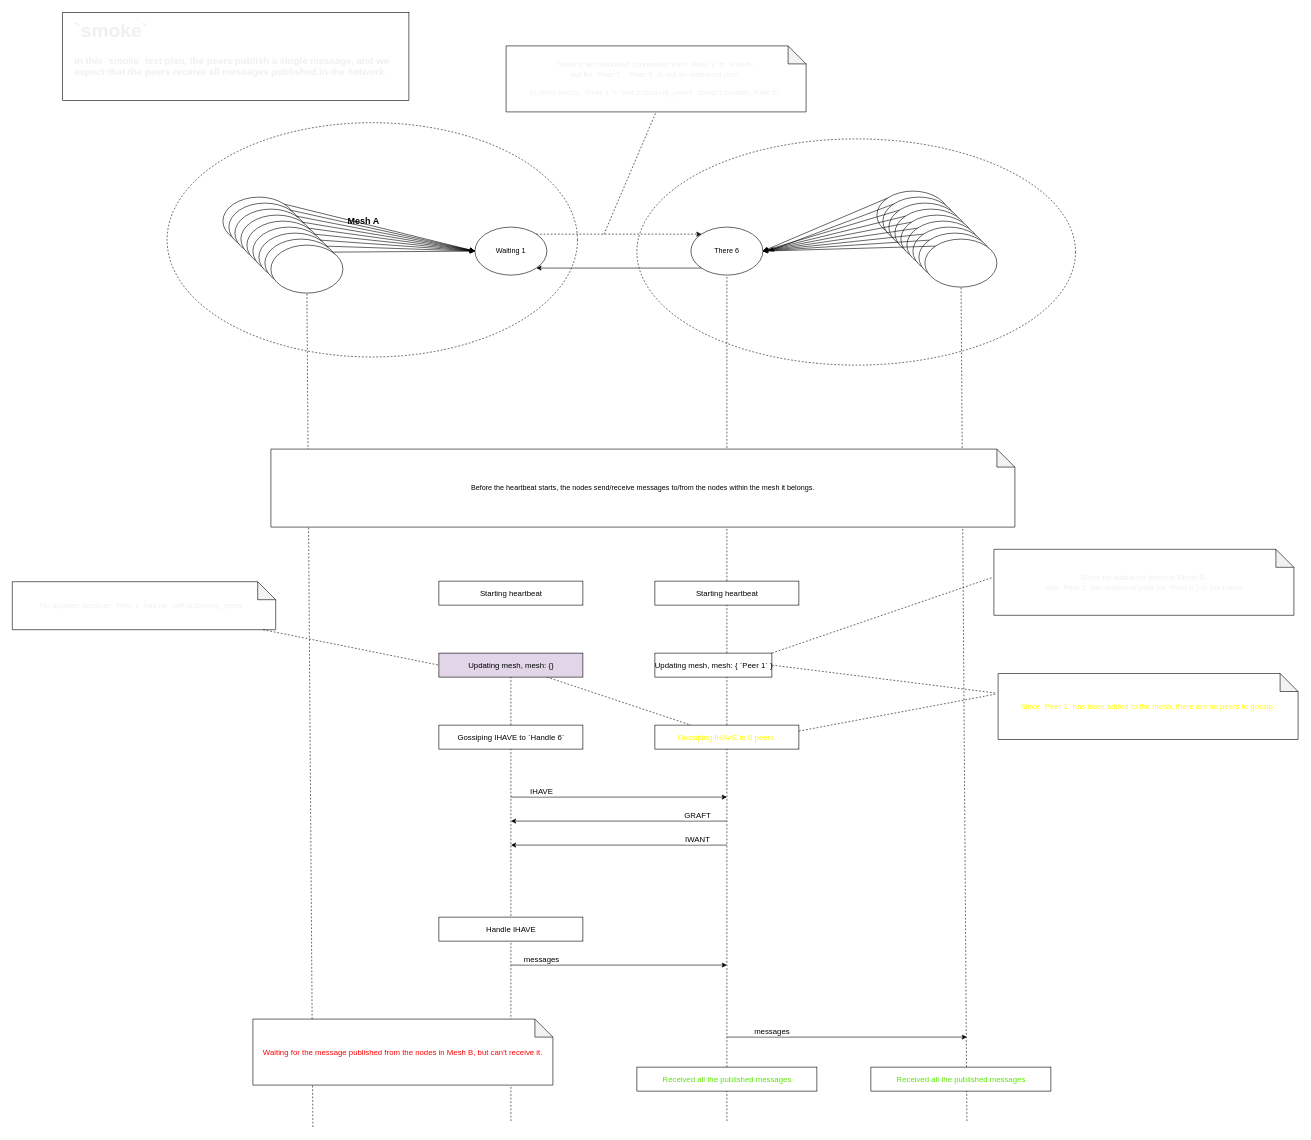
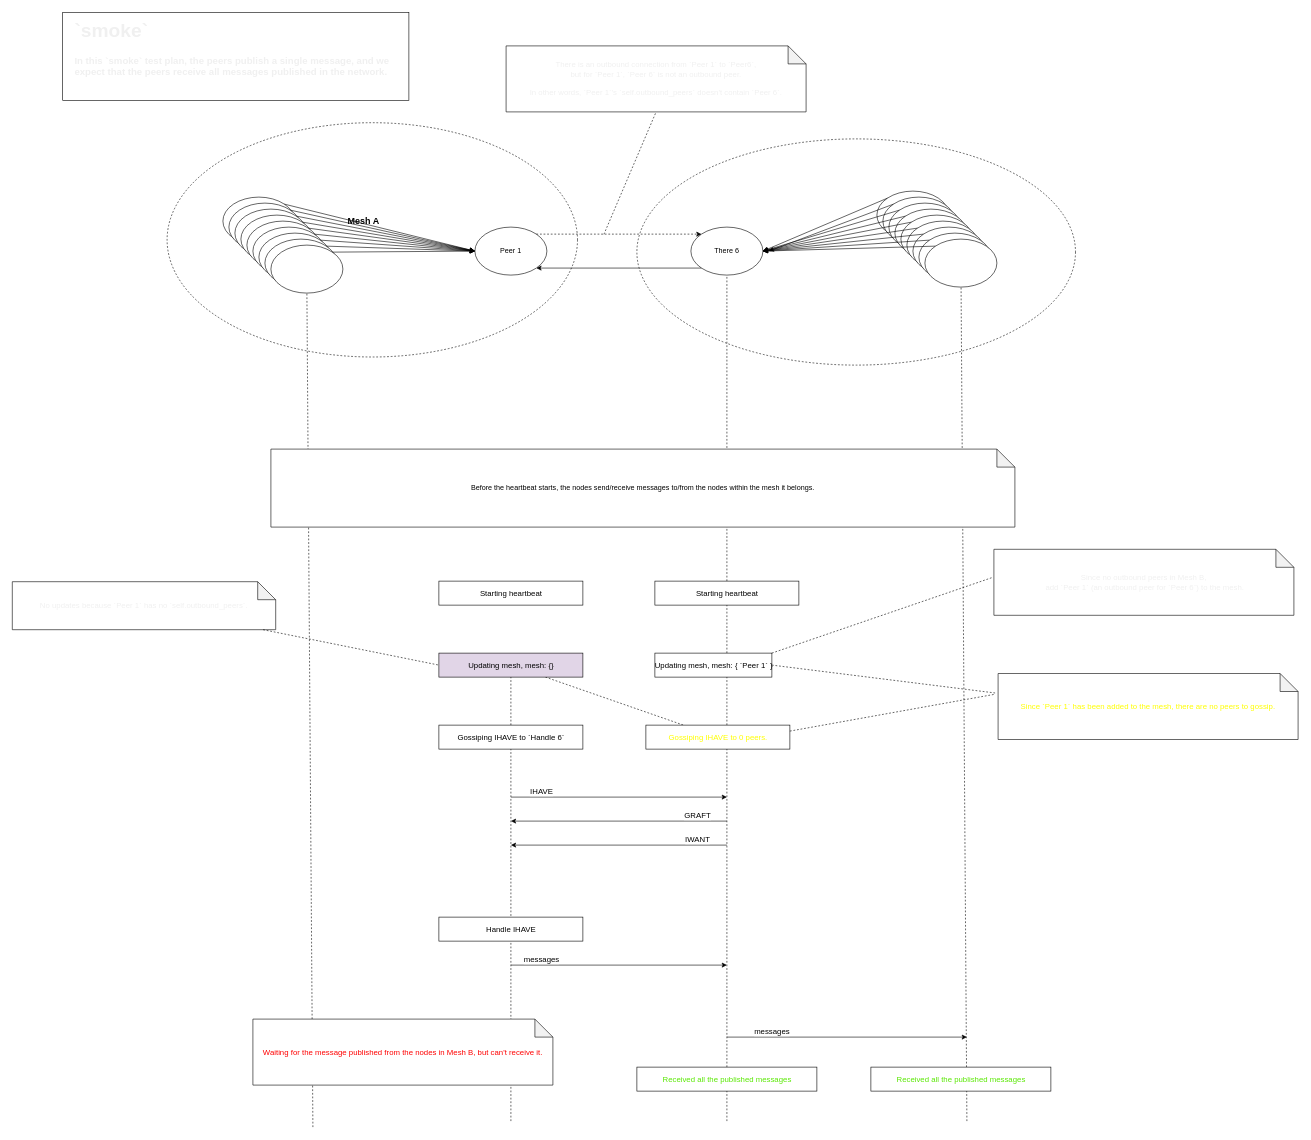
node "Waiting 1": label "Waiting 1" -> "Peer 1"
node "Gossiping IHAVE to 0 peers.": moved (727, 737) -> (718, 737)
